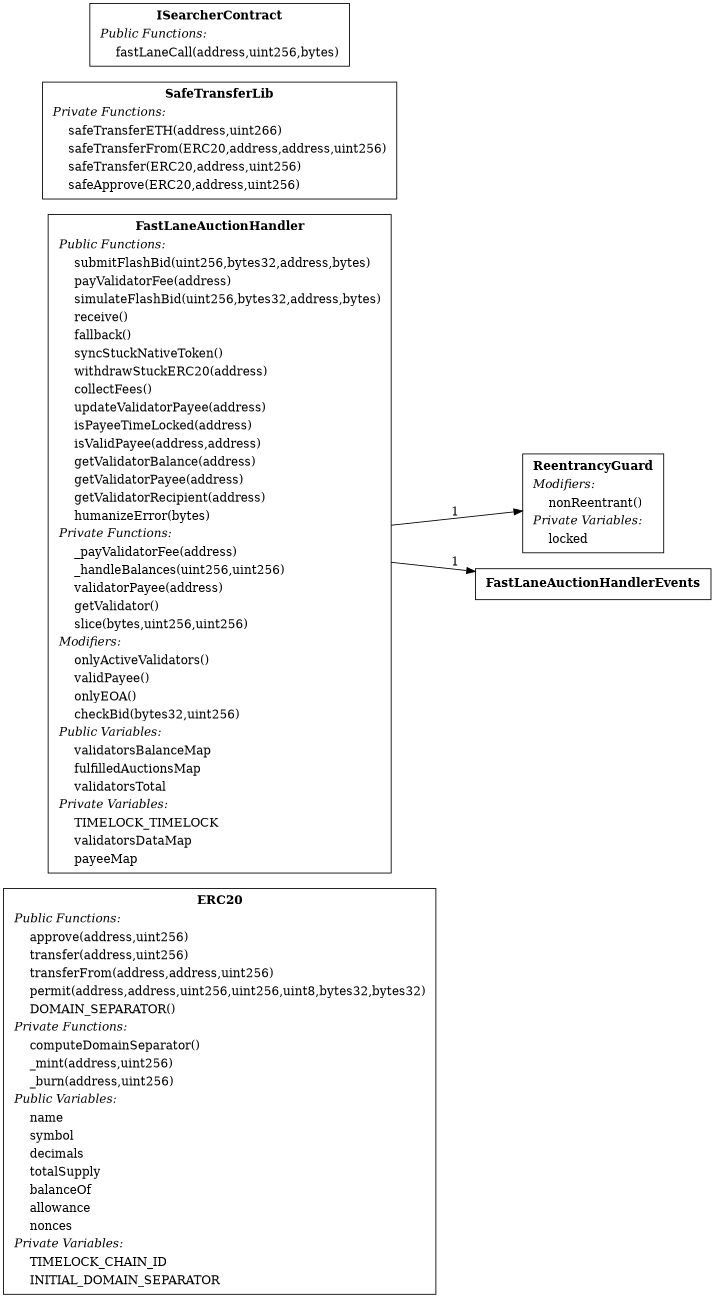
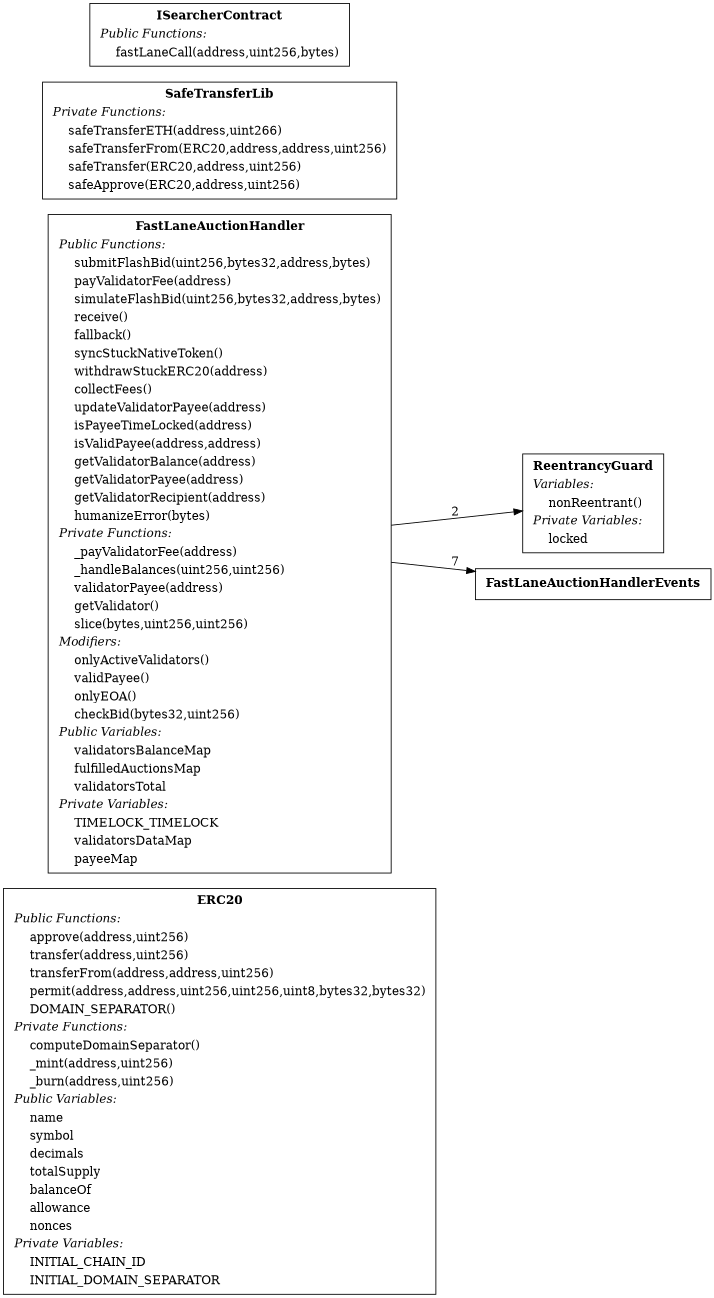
node "ReentrancyGuard": text "Modifiers:" -> "Variables:"
edge "FastLaneAuctionHandler" -> "ReentrancyGuard": label "1" -> "2"
edge "FastLaneAuctionHandler" -> "FastLaneAuctionHandlerEvents": label "1" -> "7"
node "ERC20": text "TIMELOCK_CHAIN_ID" -> "INITIAL_CHAIN_ID"
